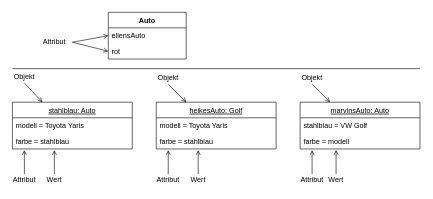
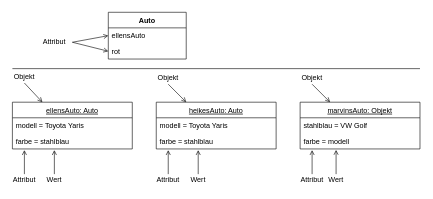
node "stahlblau: Auto": label "stahlblau: Auto" -> "ellensAuto: Auto"
node "heikesAuto: Golf": label "heikesAuto: Golf" -> "heikesAuto: Auto"
node "marvinsAuto: Auto": label "marvinsAuto: Auto" -> "marvinsAuto: Objekt"
